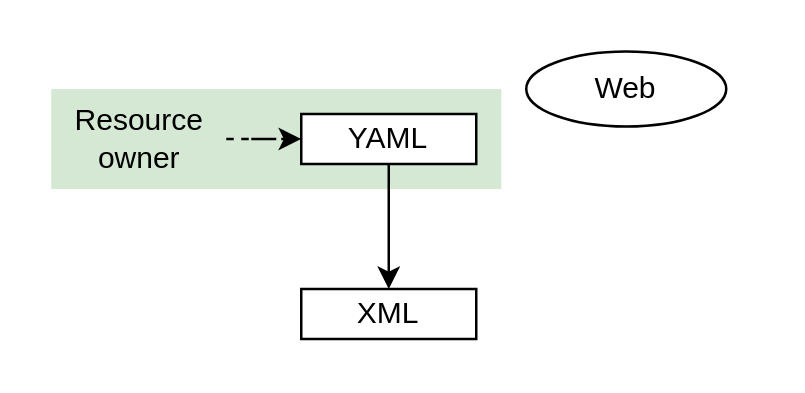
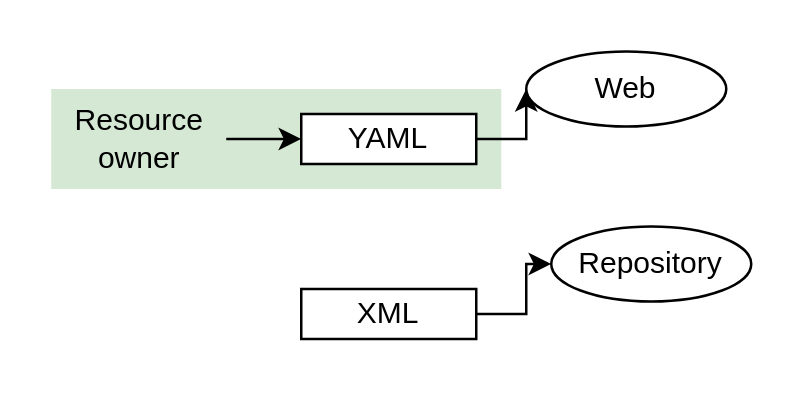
edge "Resource owner" -> "YAML": style dashed -> solid
edge "YAML" -> "Web": added
edge "YAML" -> "XML": removed
node "Repository": added
edge "XML" -> "Repository": added
